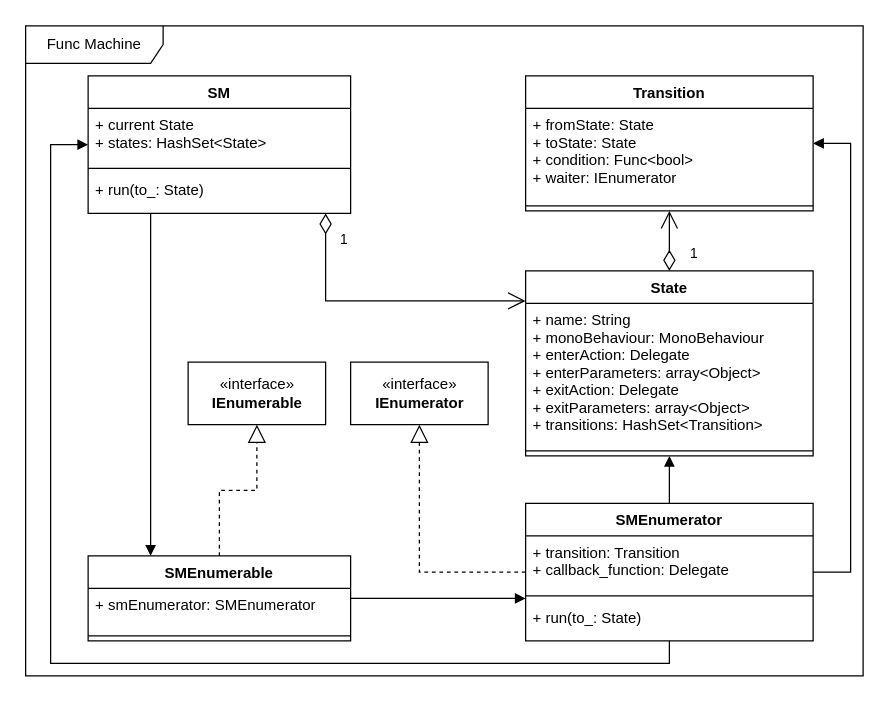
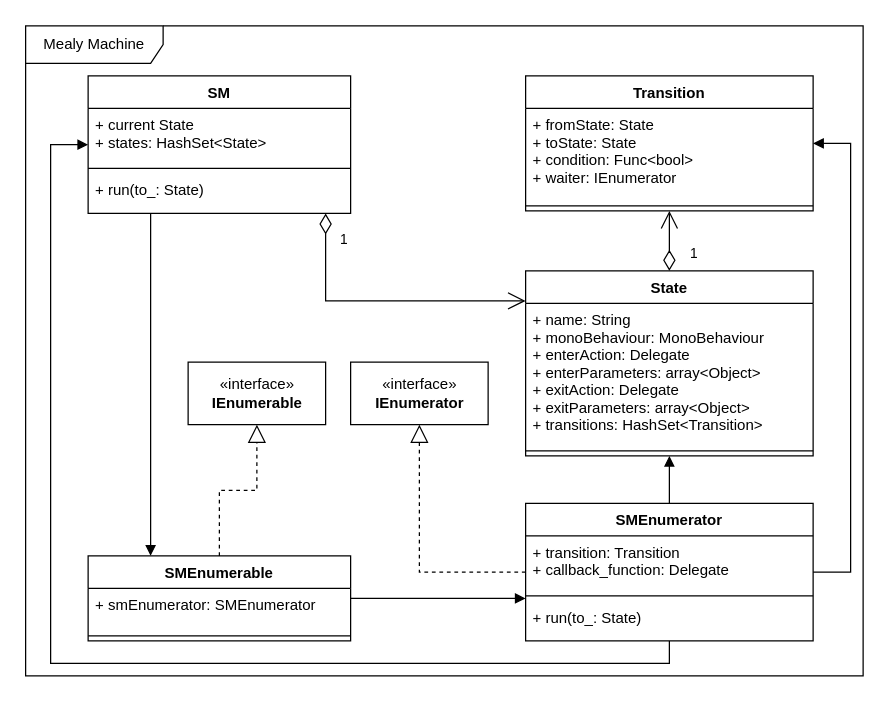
node "Func Machine": label "Func Machine" -> "Mealy Machine"
